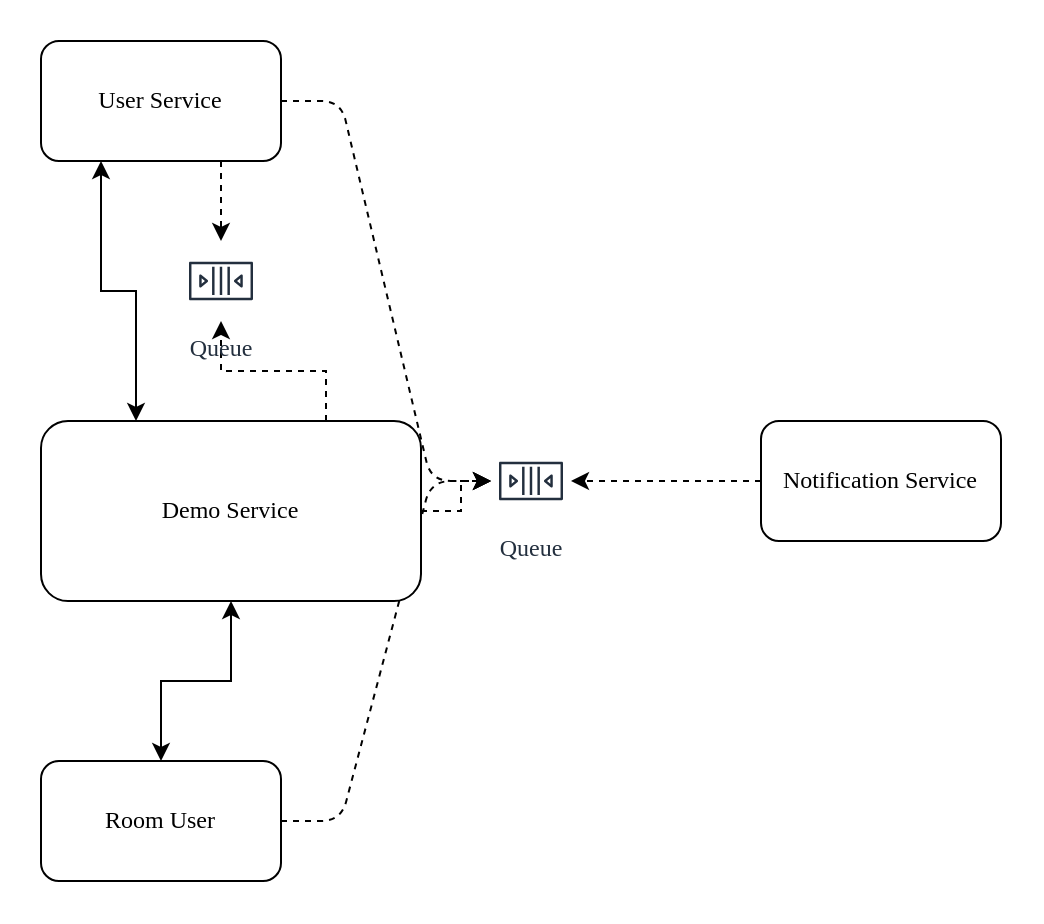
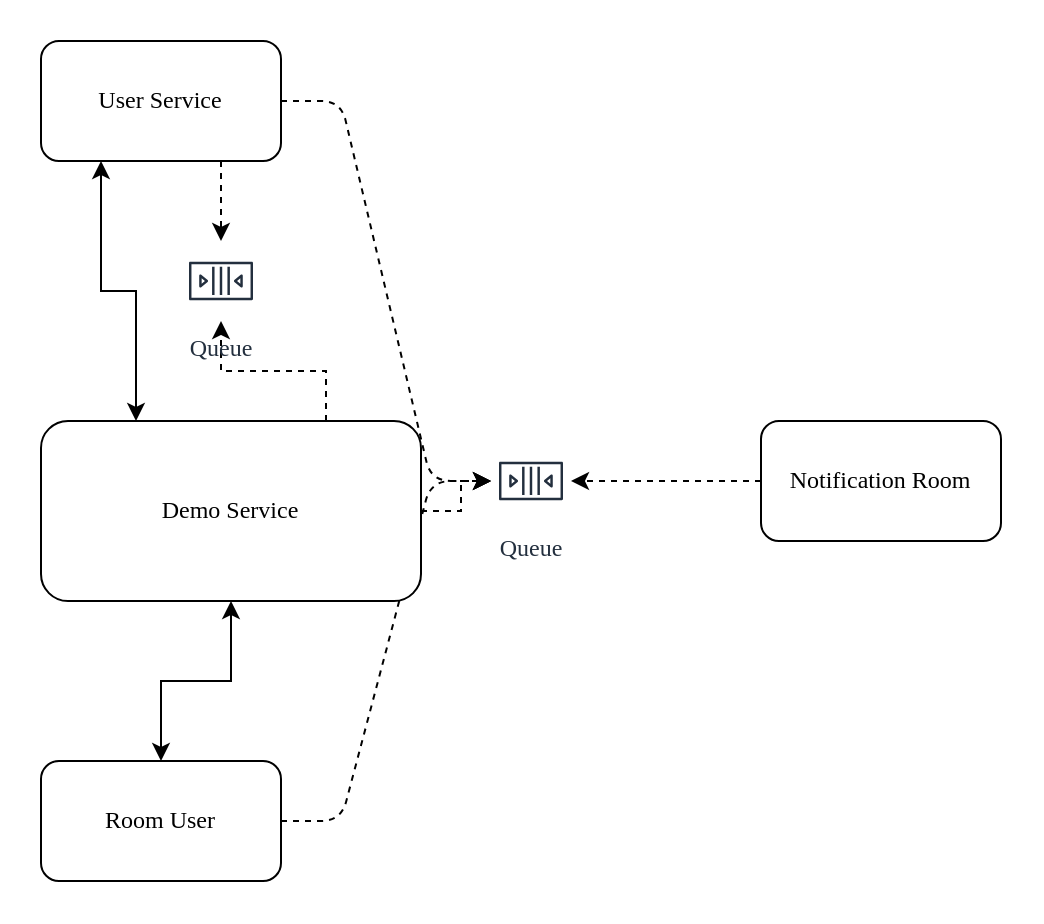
node "Notification Service": label "Notification Service" -> "Notification Room"
